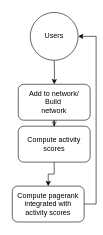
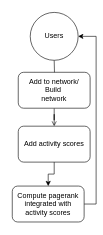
node "Add to network/ Build network": moved (54, 102) -> (54, 90)
node "Compute activity scores": label "Compute activity scores" -> "Add activity scores"
